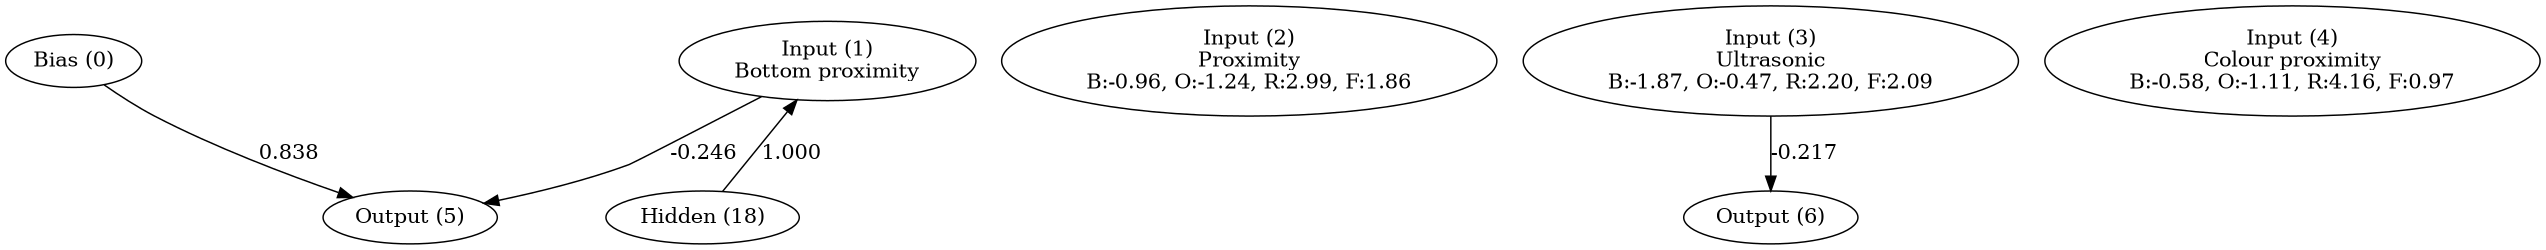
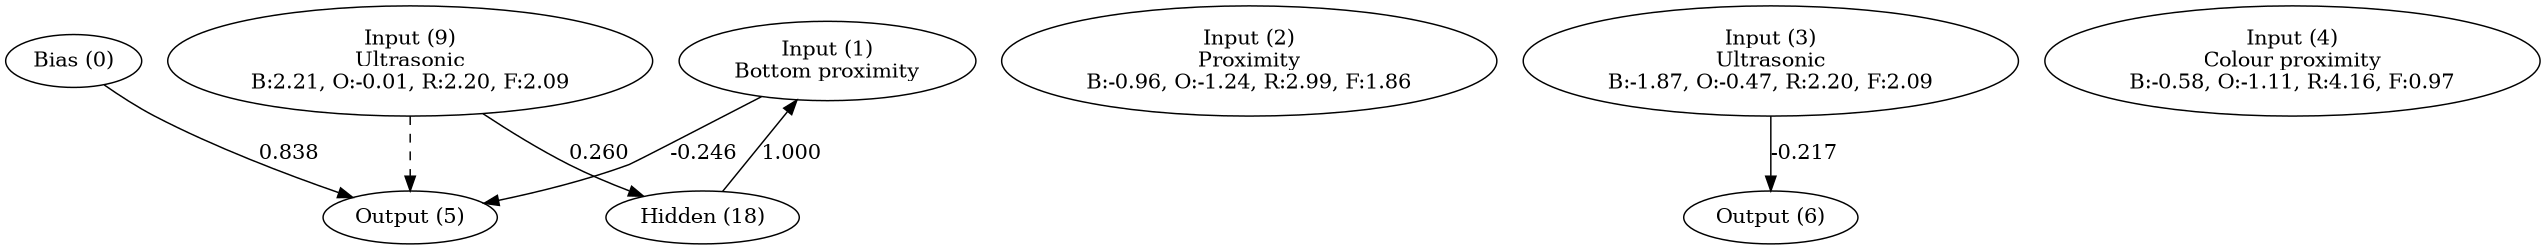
node "Input (9) Ultrasonic B:2.21, O:-0.01, R:2.20, F:2.09": added
